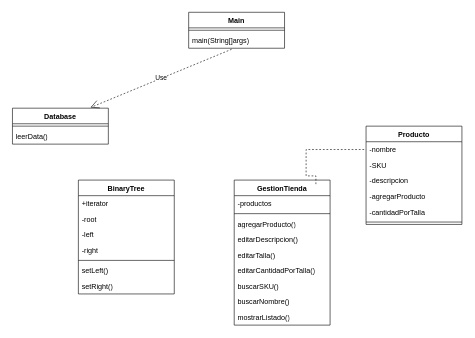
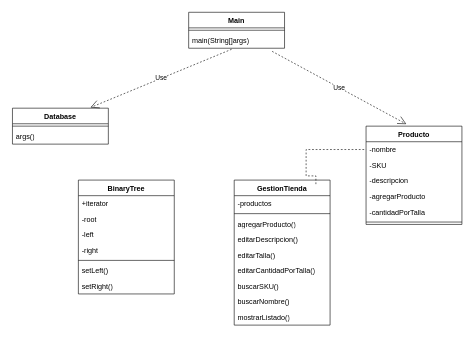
edge "main(String[]args)" -> "Producto": added, label "Use"
node "leerData()": label "leerData()" -> "args()"
